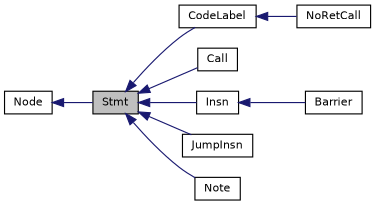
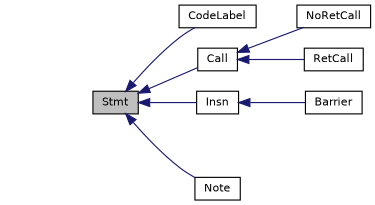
edge "NoRetCall" -> "CodeLabel": now "NoRetCall" -> "Call"
node "RetCall": added
node "Node": removed
node "JumpInsn": removed
